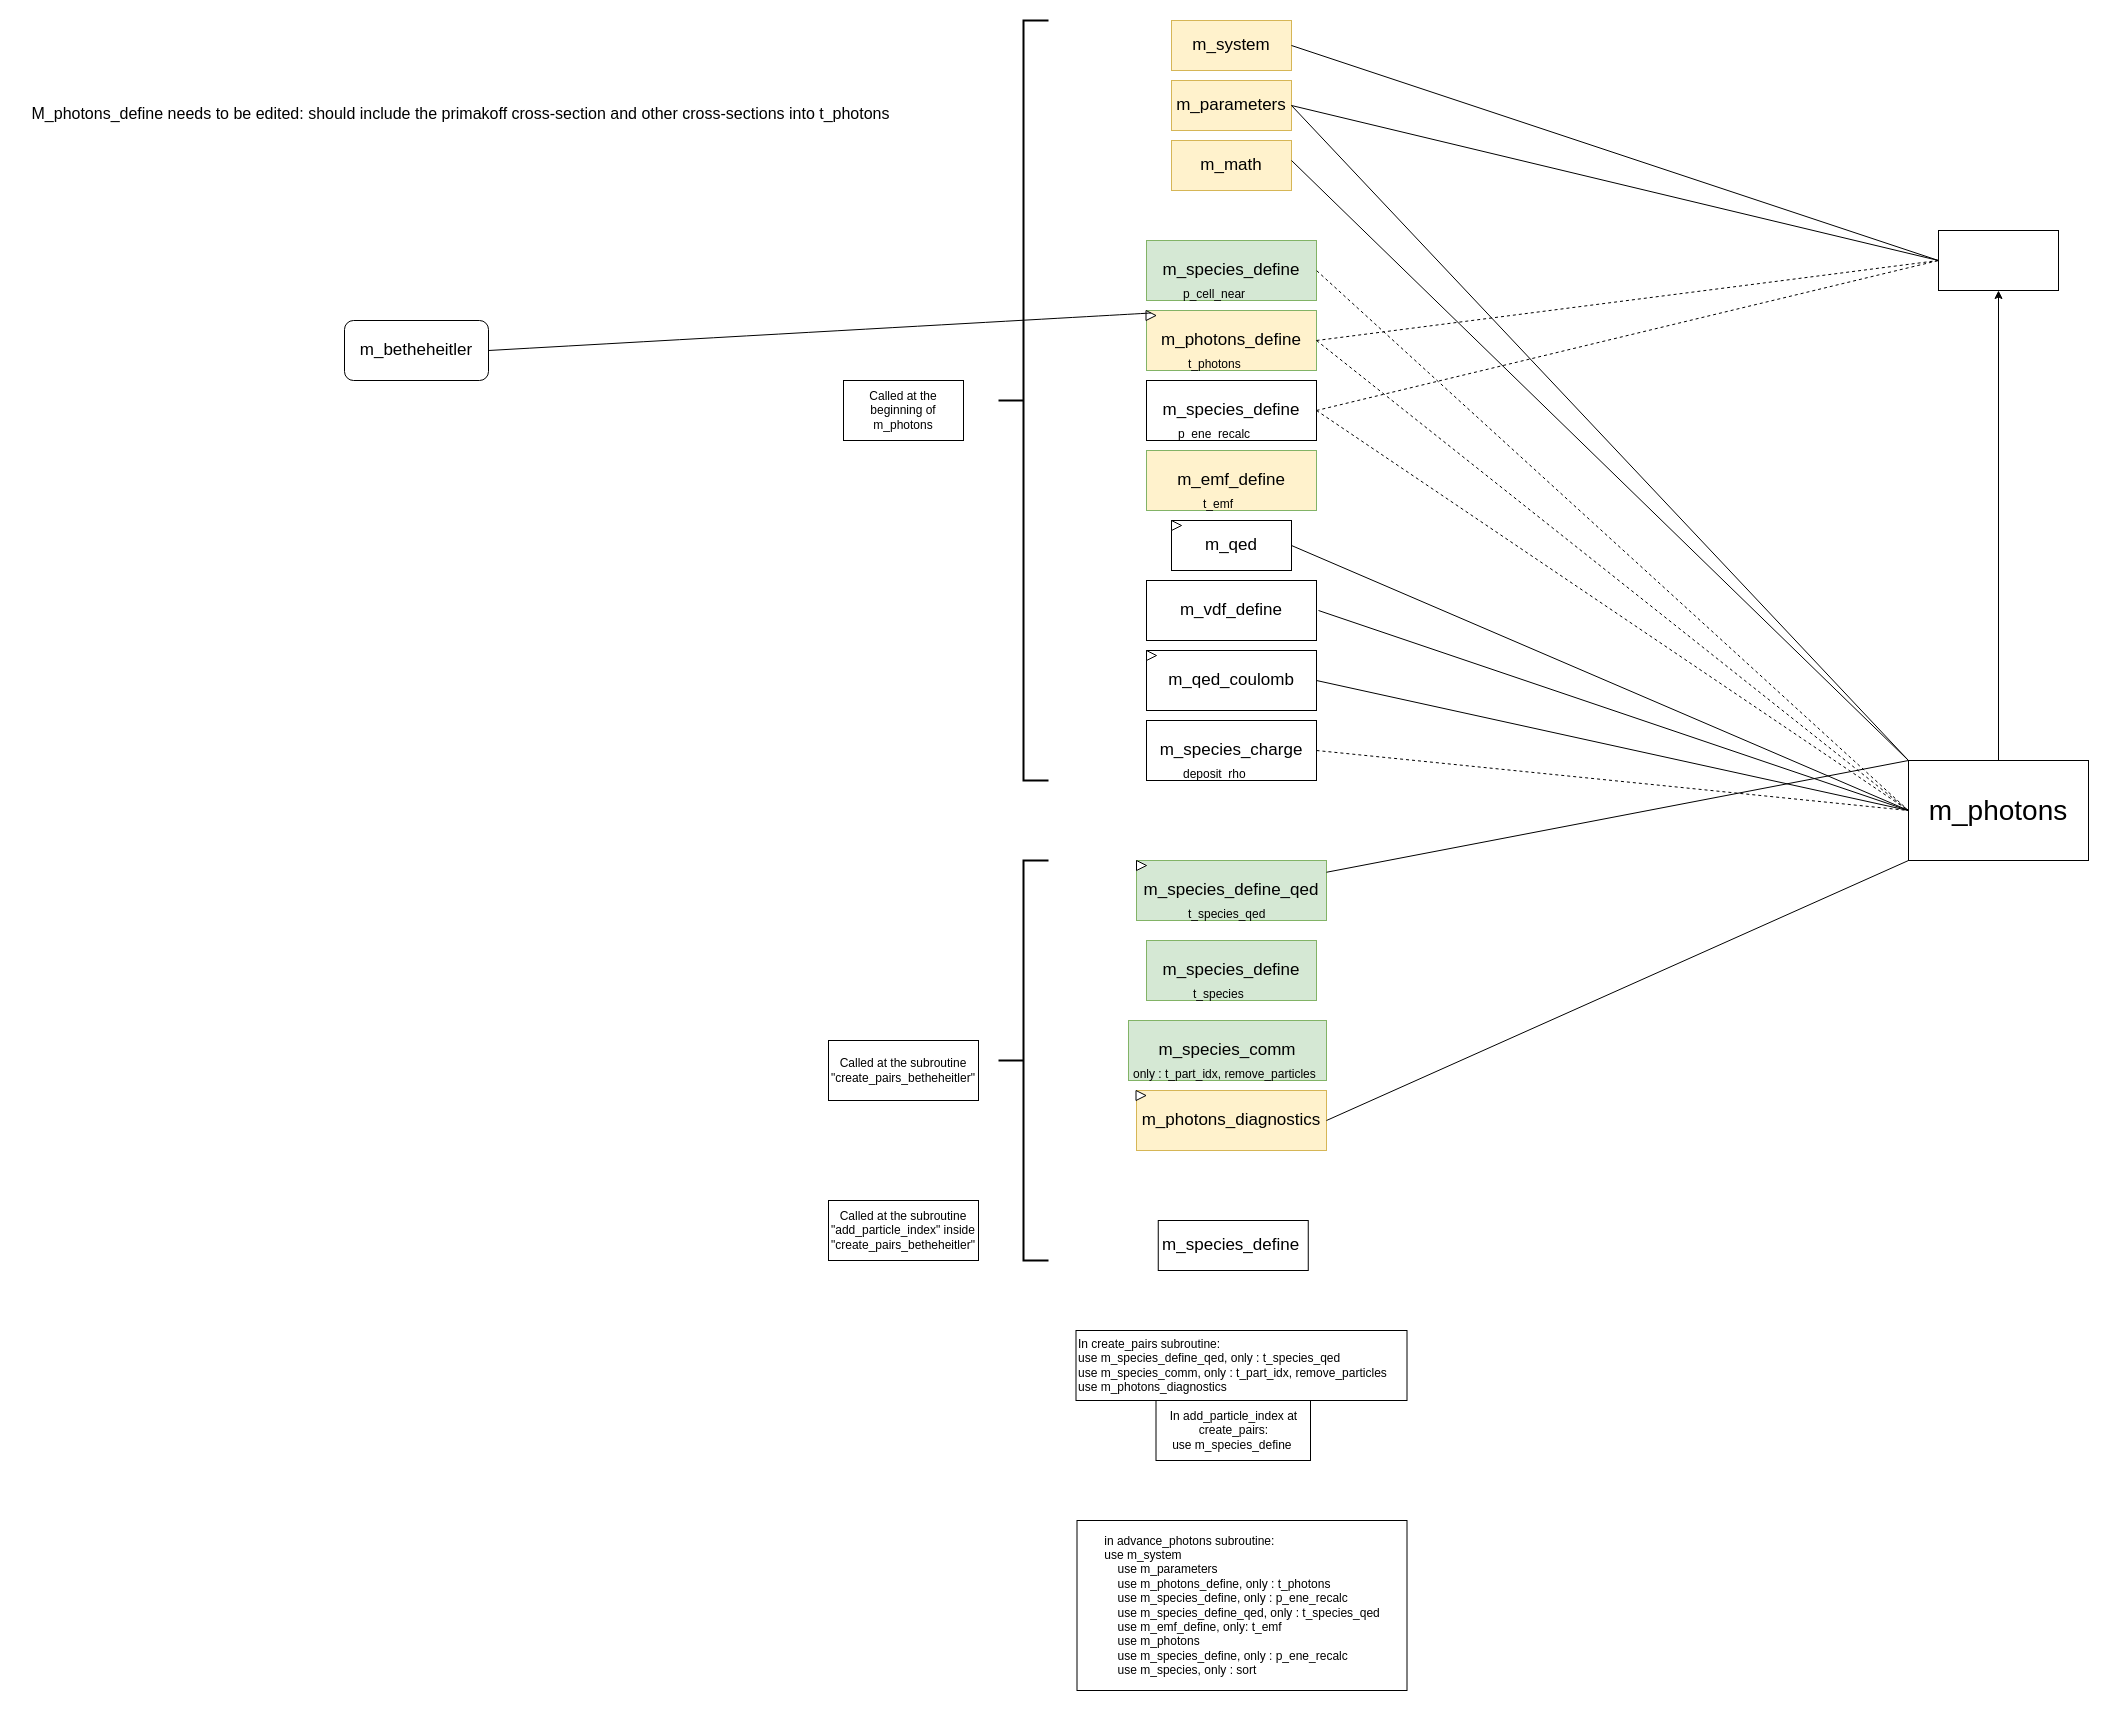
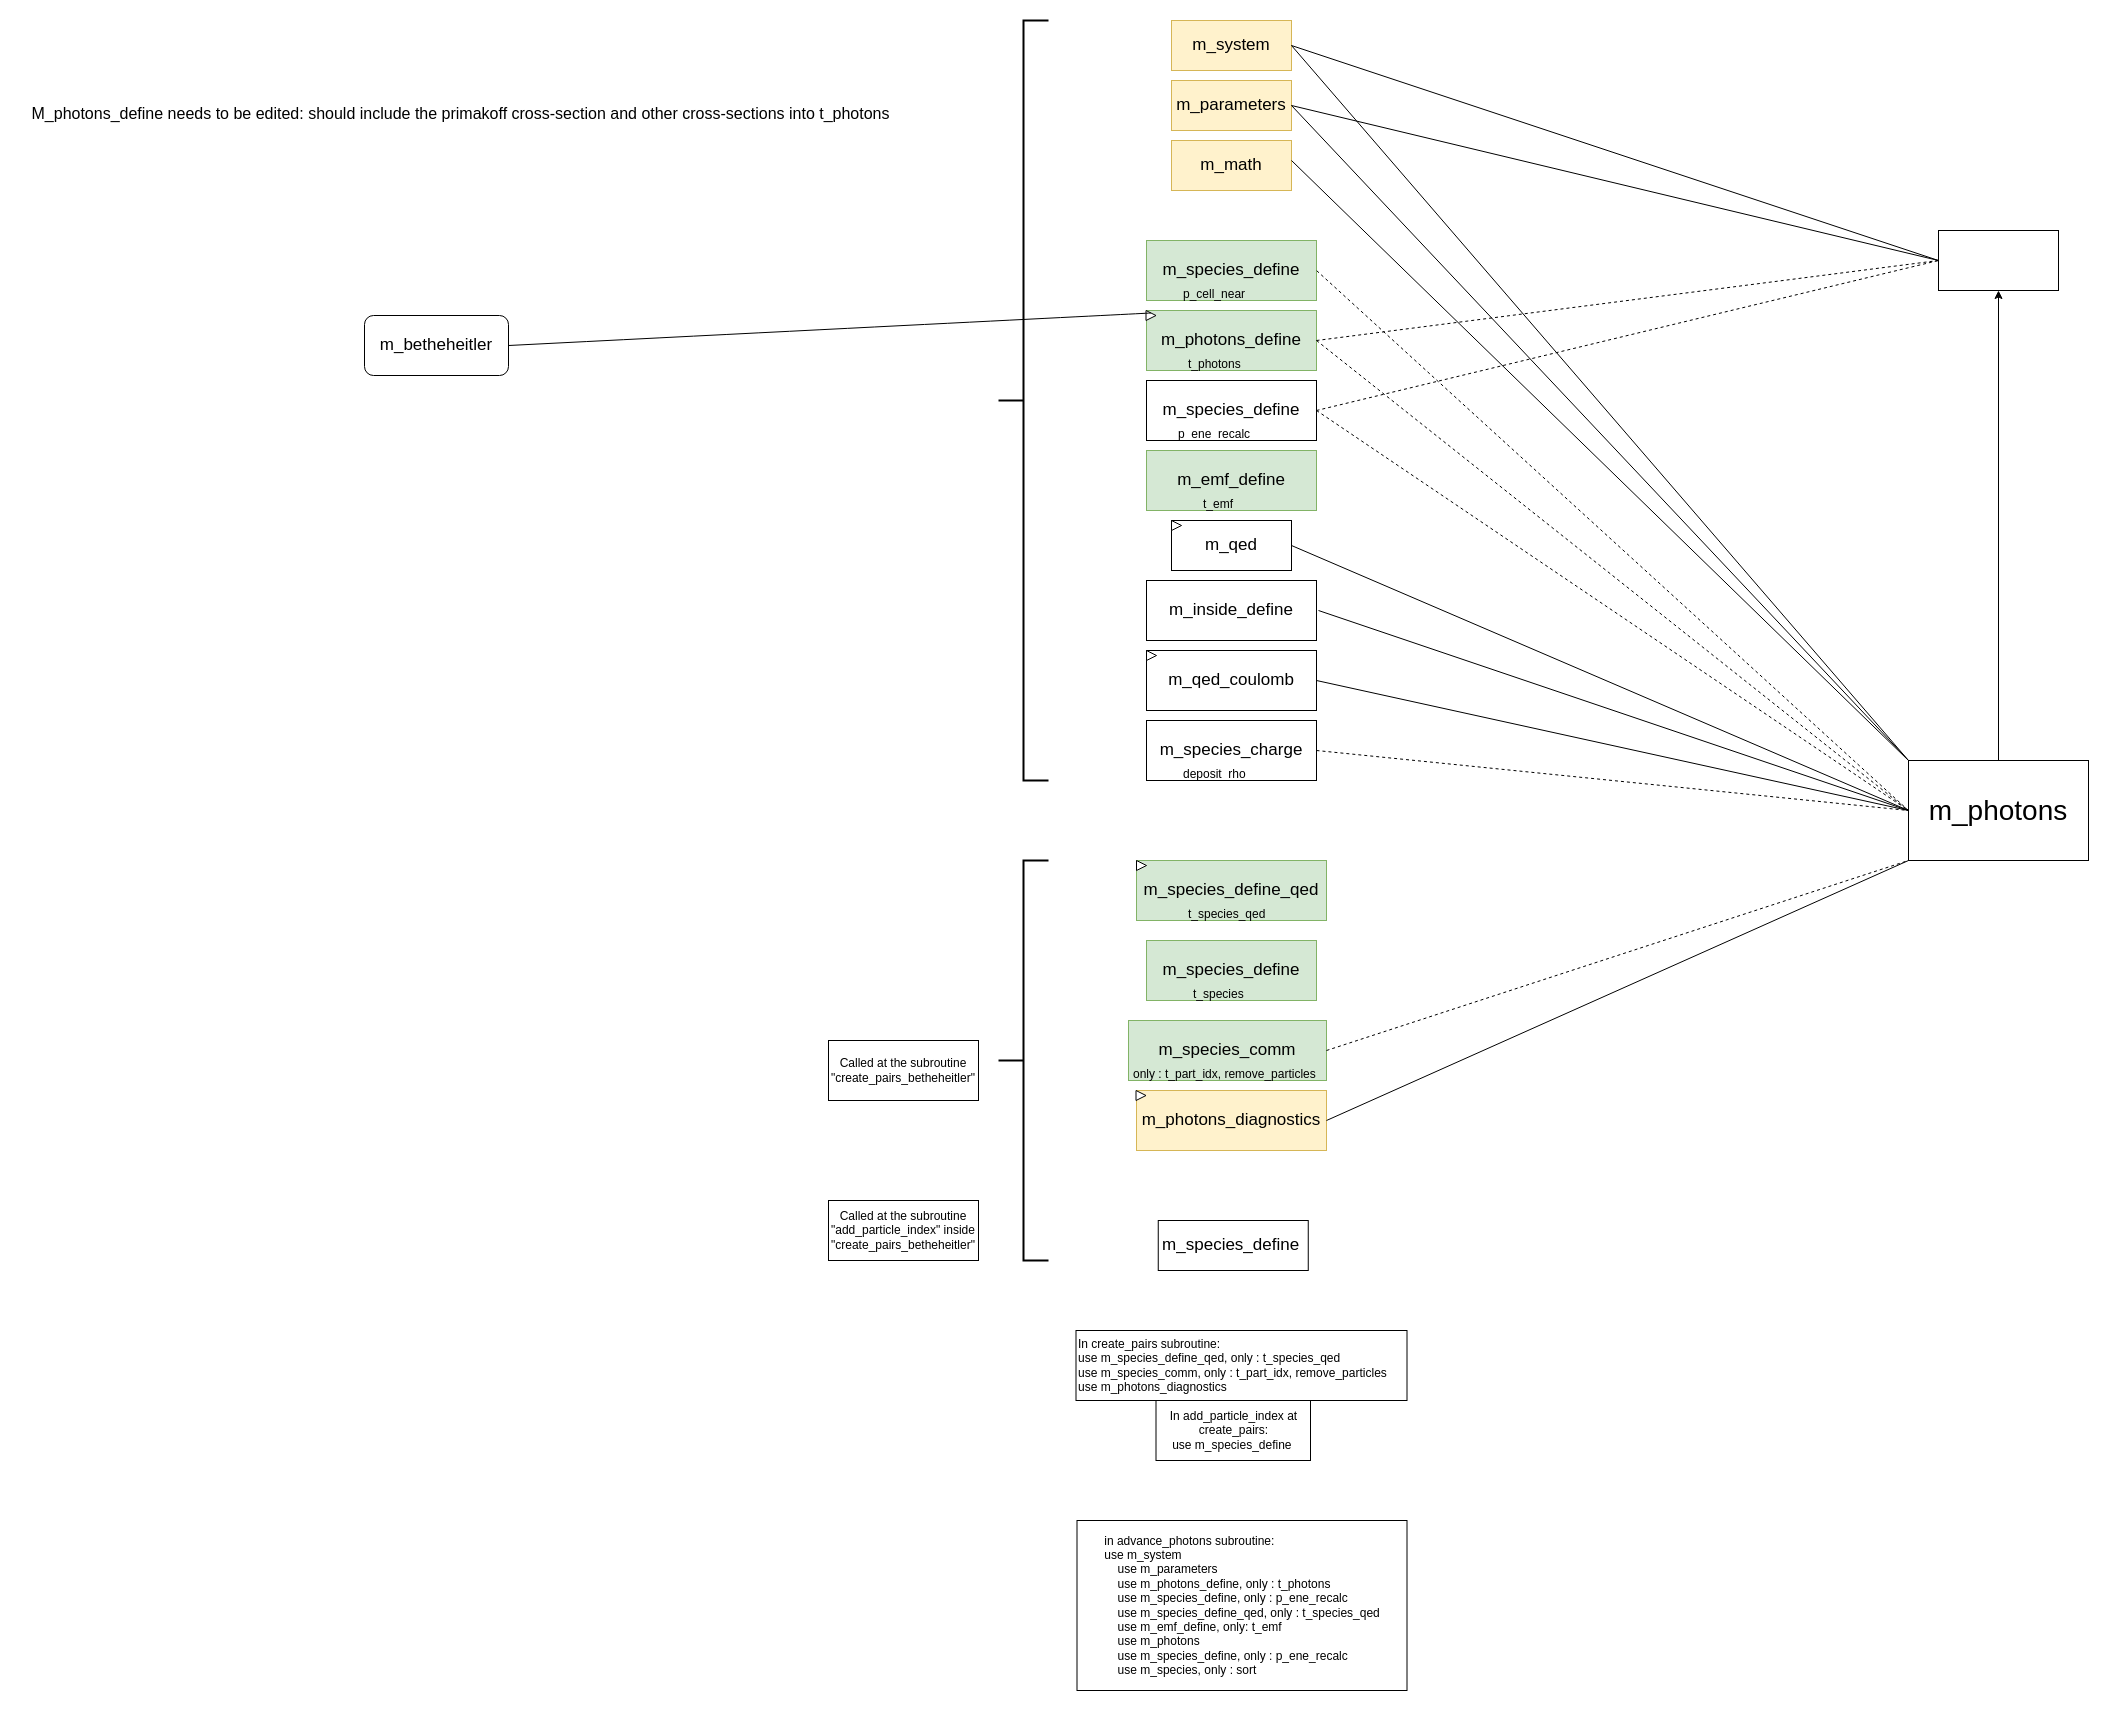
node "m_photons_define": fillcolor #fff2cc -> #d5e8d4
node "m_betheheitler": moved (417, 351) -> (437, 346)
node "Called at the beginning of m_photons": removed
node "m_emf_define": fillcolor #fff2cc -> #d5e8d4
node "m_vdf_define": label "m_vdf_define" -> "m_inside_define"
edge "m_photons" -- "m_species_define_qed": now "m_photons" -- "m_system"
edge "m_photons" -- "m_species_comm": added
